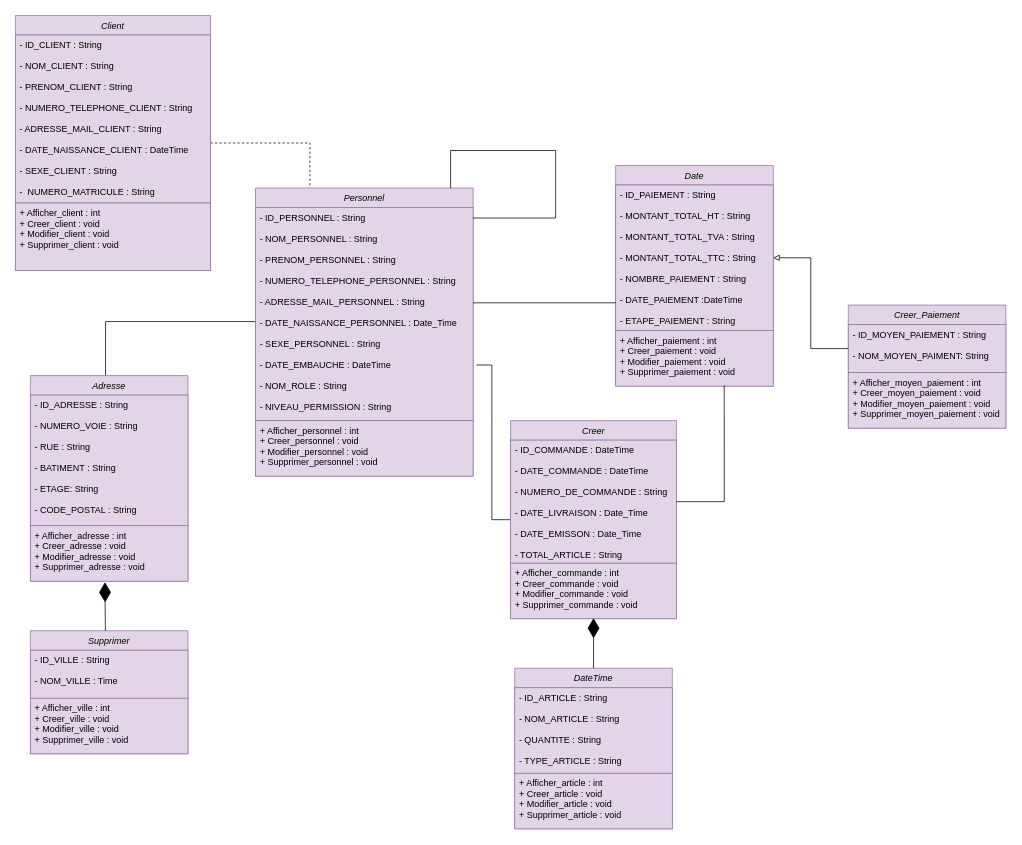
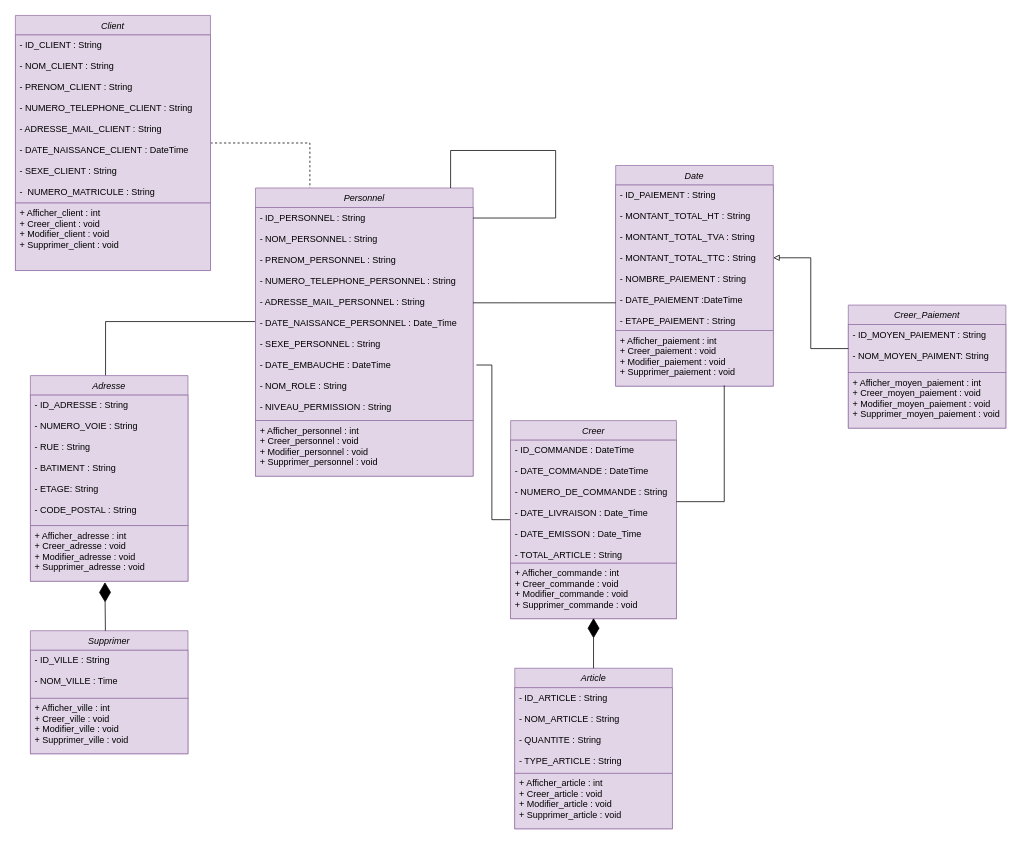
node "DateTime": label "DateTime" -> "Article"
